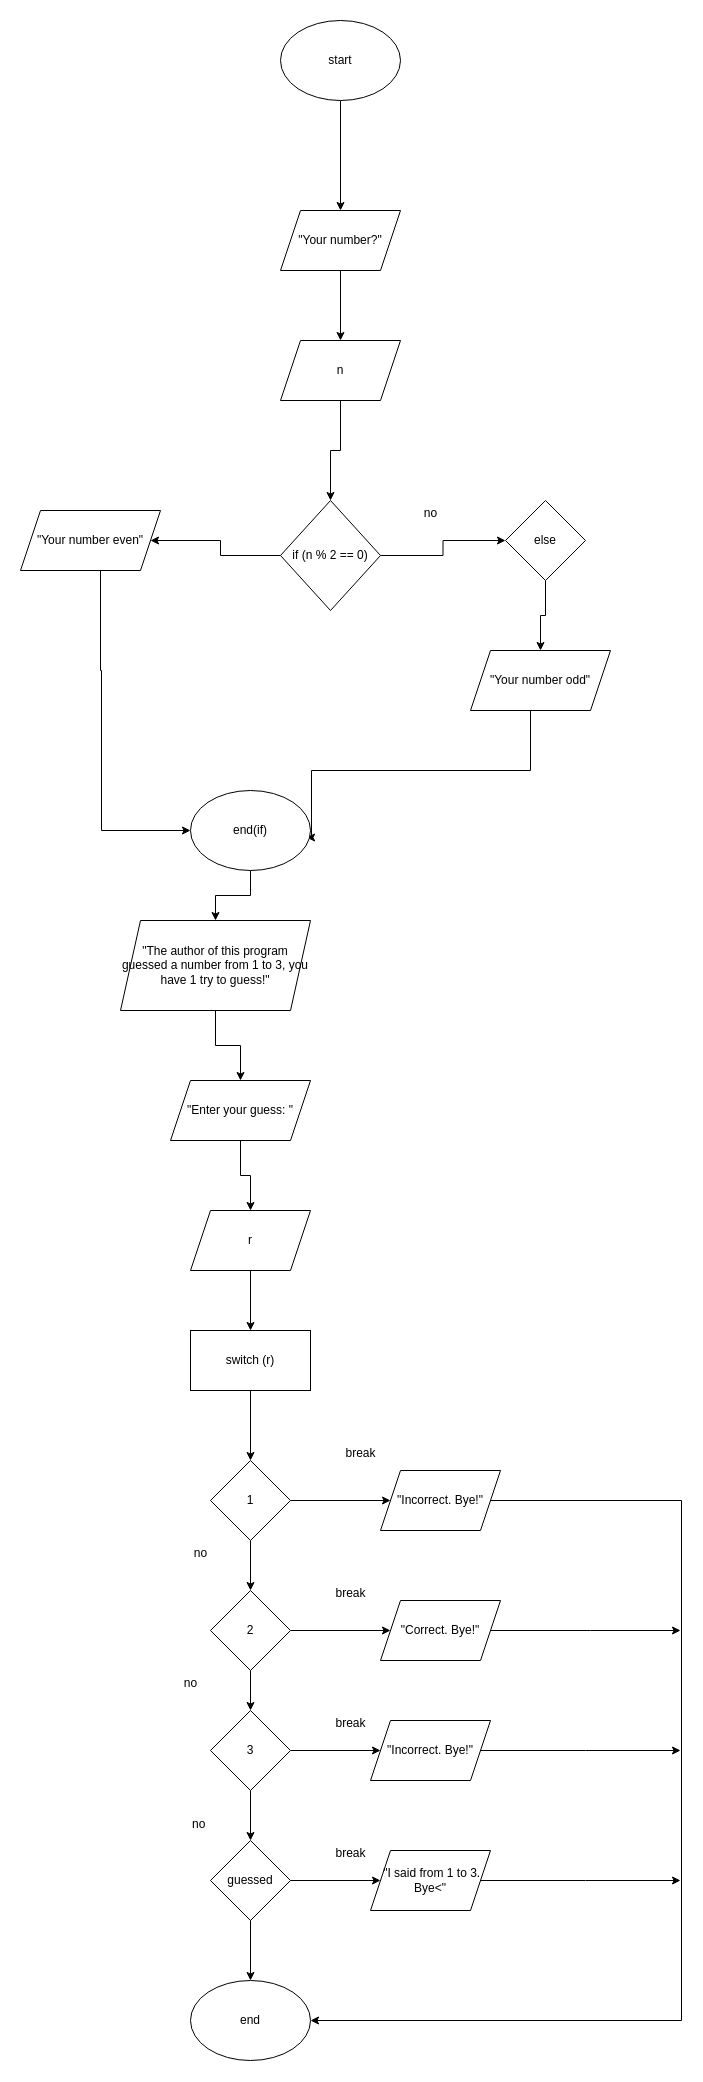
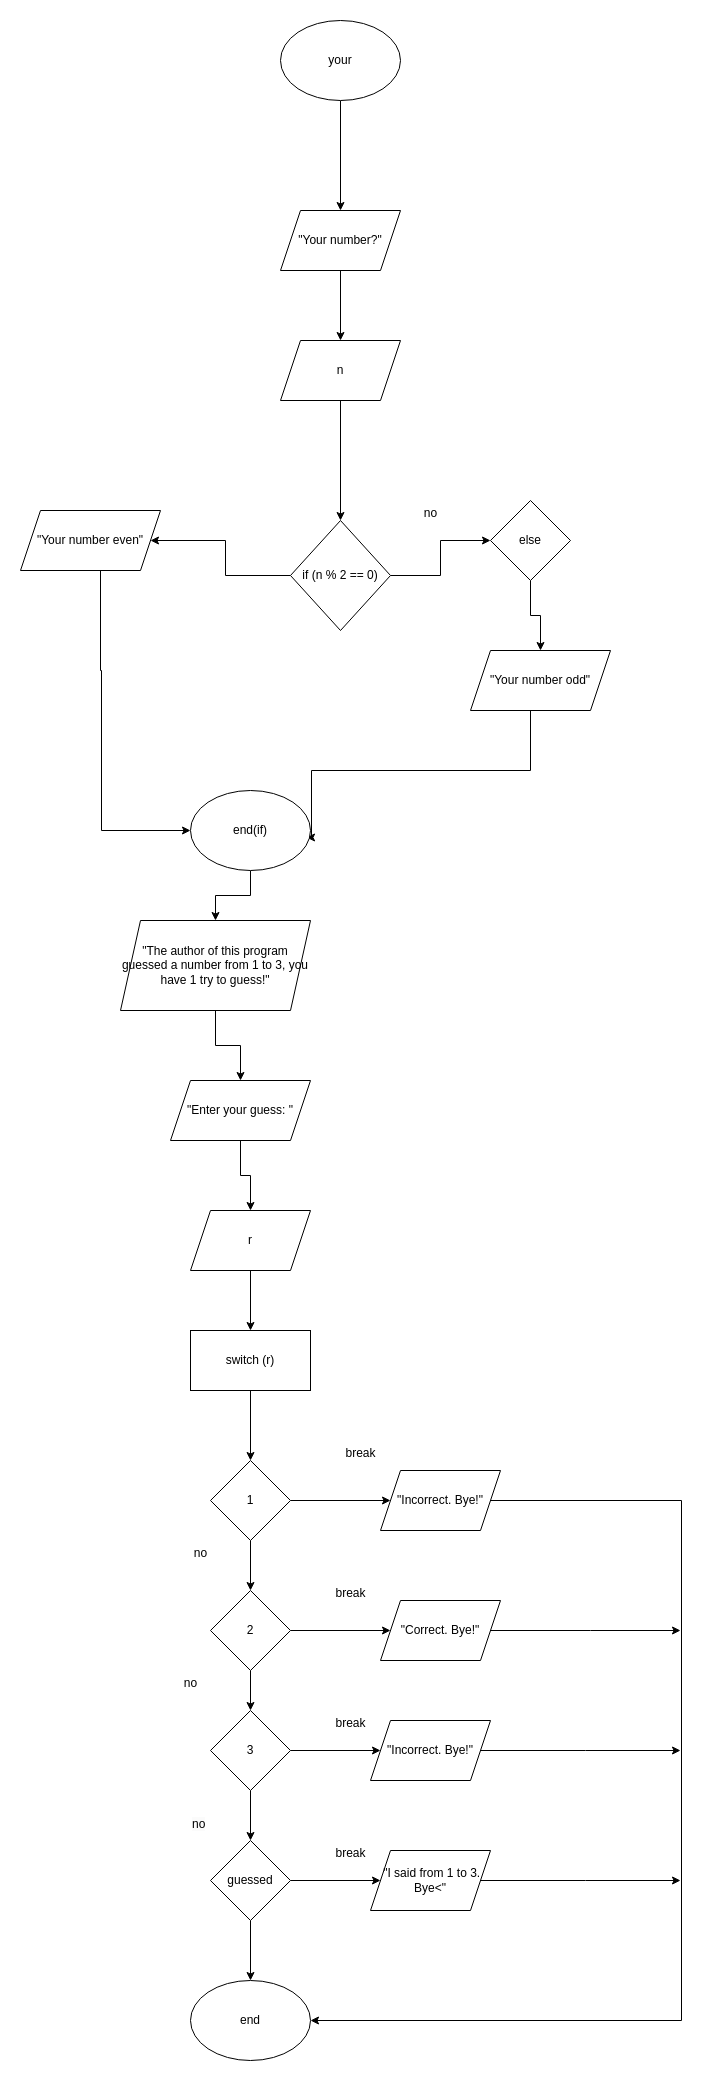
node "start": label "start" -> "your"
node "else": moved (546, 541) -> (531, 541)
node "if (n % 2 == 0)": moved (331, 556) -> (341, 576)
